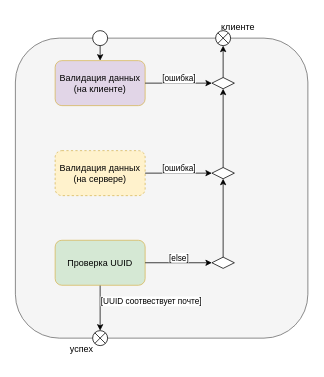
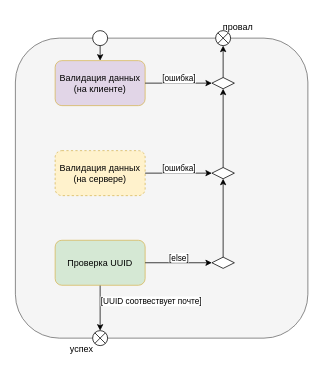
node "клиенте": label "клиенте" -> "провал"
